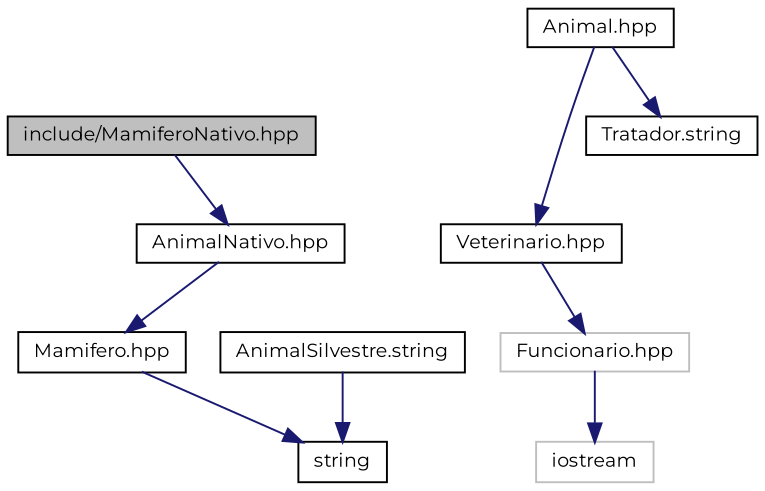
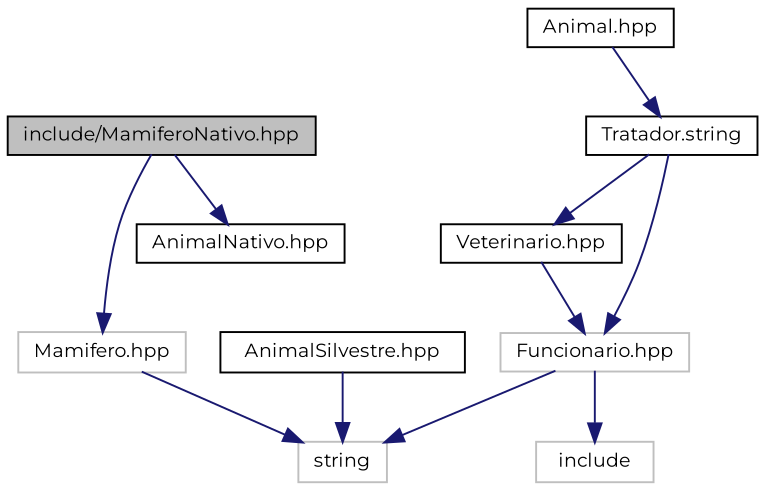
edge "Animal.hpp" -> "Veterinario.hpp": now "Tratador.string" -> "Veterinario.hpp"
edge "Tratador.string" -> "Funcionario.hpp": added
edge "AnimalNativo.hpp" -> "Mamifero.hpp": now "include/MamiferoNativo.hpp" -> "Mamifero.hpp"
node "Mamifero.hpp": color black -> grey75
node "AnimalSilvestre.string": label "AnimalSilvestre.string" -> "AnimalSilvestre.hpp"
edge "Funcionario.hpp" -> "string": added
node "string": color black -> grey75
node "iostream": label "iostream" -> "include"
